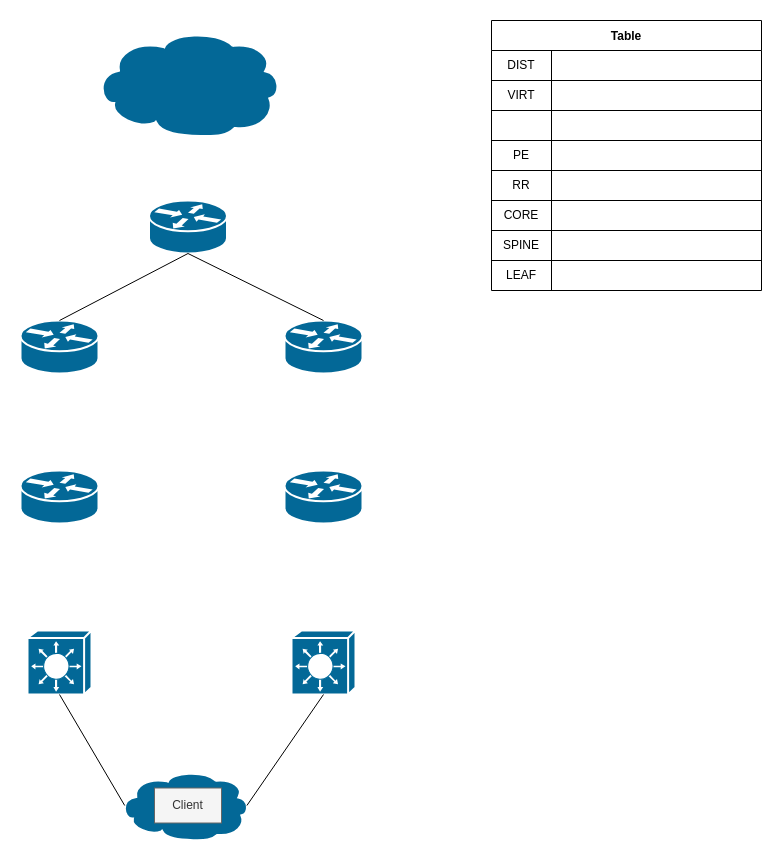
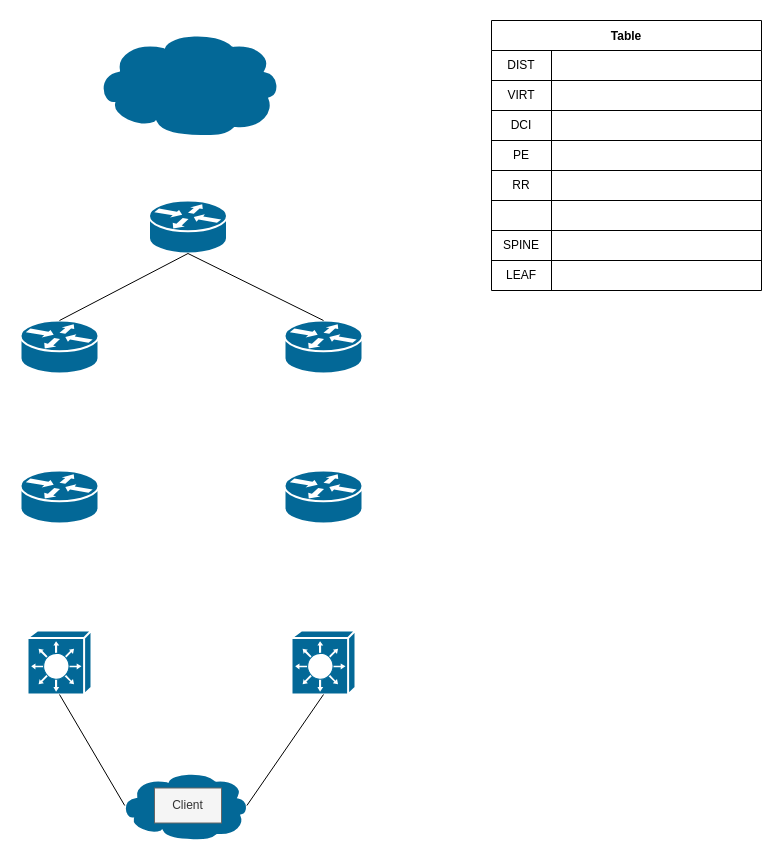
node "DCI": added
node "CORE": removed
